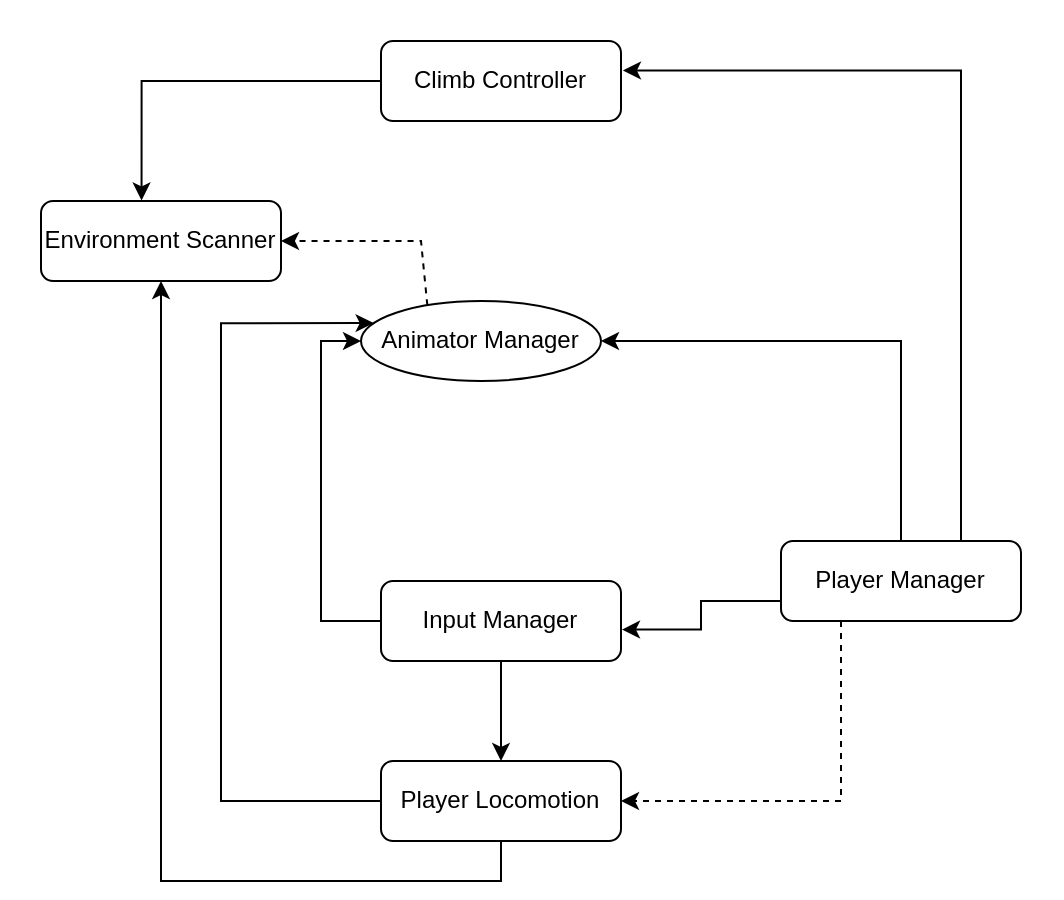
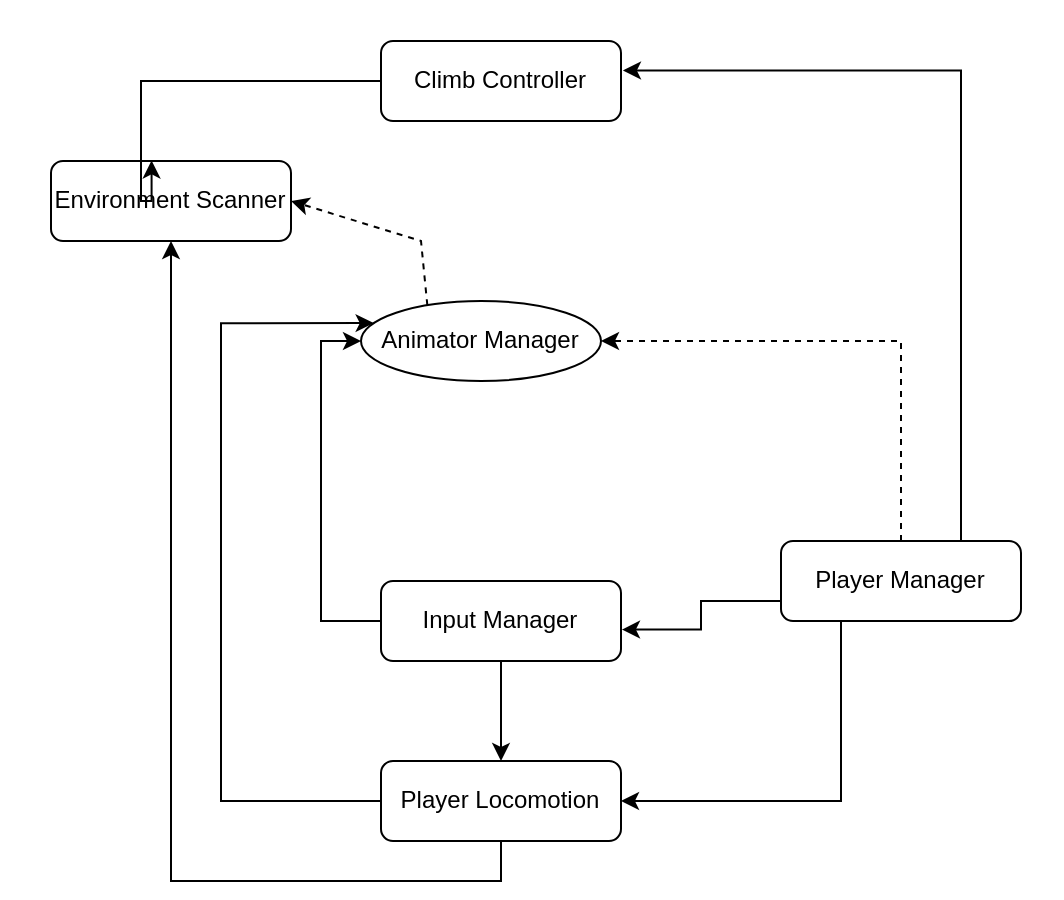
node "Environment Scanner": moved (161, 241) -> (171, 201)
edge "Player Manager" -> "Animator Manager": style solid -> dashed
edge "Player Manager" -> "Player Locomotion": style dashed -> solid
